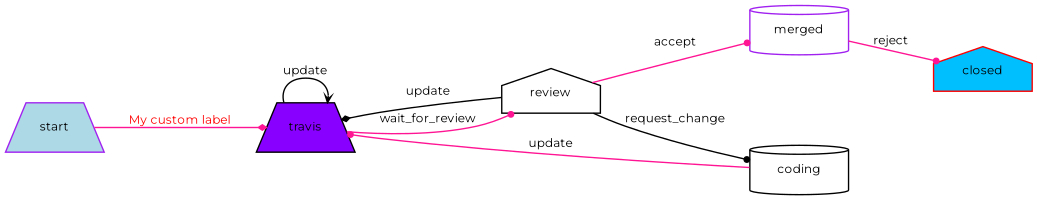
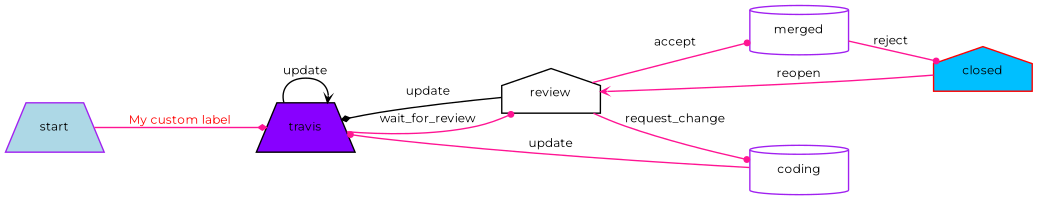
edge "closed" -> "review": added, label "reopen"
edge "review" -> "coding": color black -> deeppink
node "coding": color black -> purple
